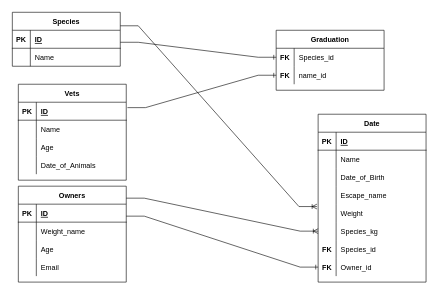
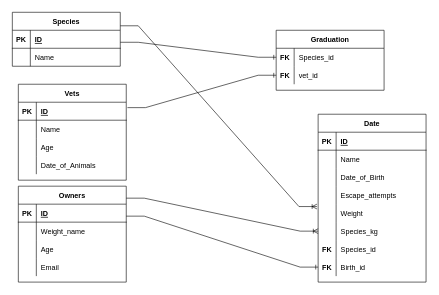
node "name_id": label "name_id" -> "vet_id"
node "Escape_name": label "Escape_name" -> "Escape_attempts"
node "Owner_id": label "Owner_id" -> "Birth_id"
